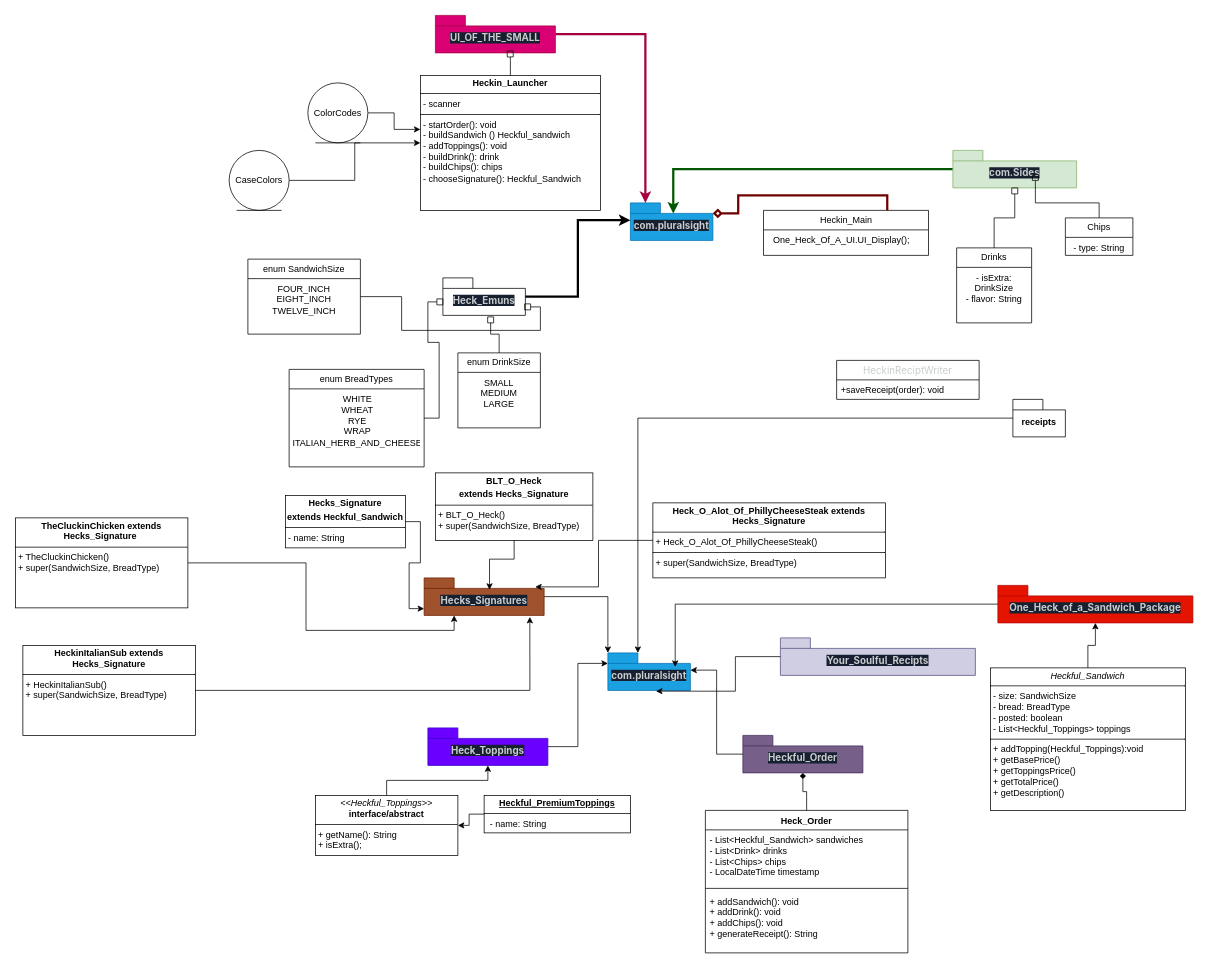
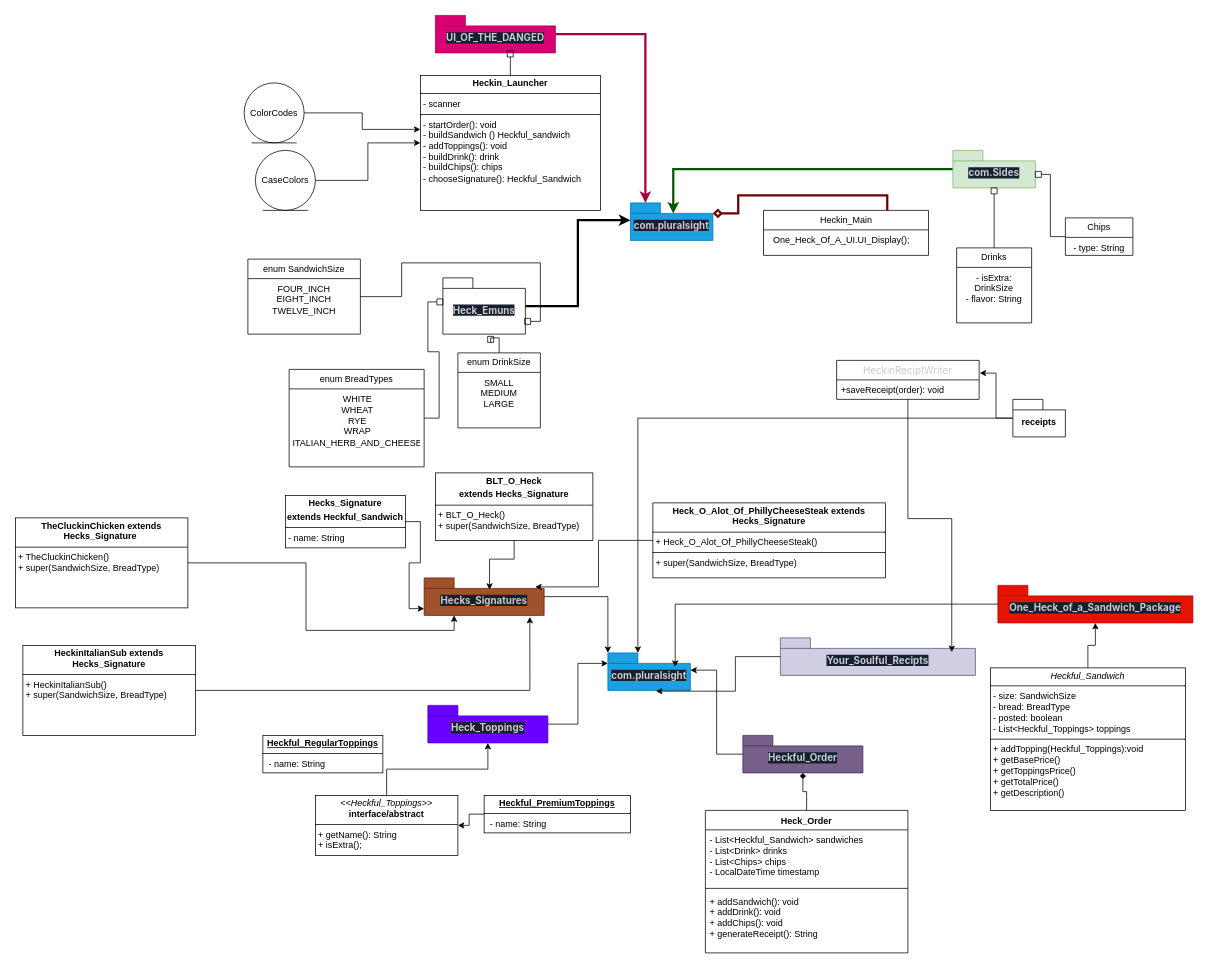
node "UI_OF_THE_SMALL": label "UI_OF_THE_SMALL" -> "UI_OF_THE_DANGED"
node "ColorCodes": moved (338, 113) -> (274, 113)
node "com.Sides": size 124x38 -> 83x38
node "CaseColors": moved (259, 180) -> (285, 180)
node "Heck_Emuns": size 83x38 -> 83x56
edge "receipts" -> "HeckinReciptWriter": added
edge "HeckinReciptWriter" -> "Your_Soulful_Recipts": added
node "Heck_Toppings": moved (488, 747) -> (488, 724)
node "Heckful_RegularToppings - name: String": added
